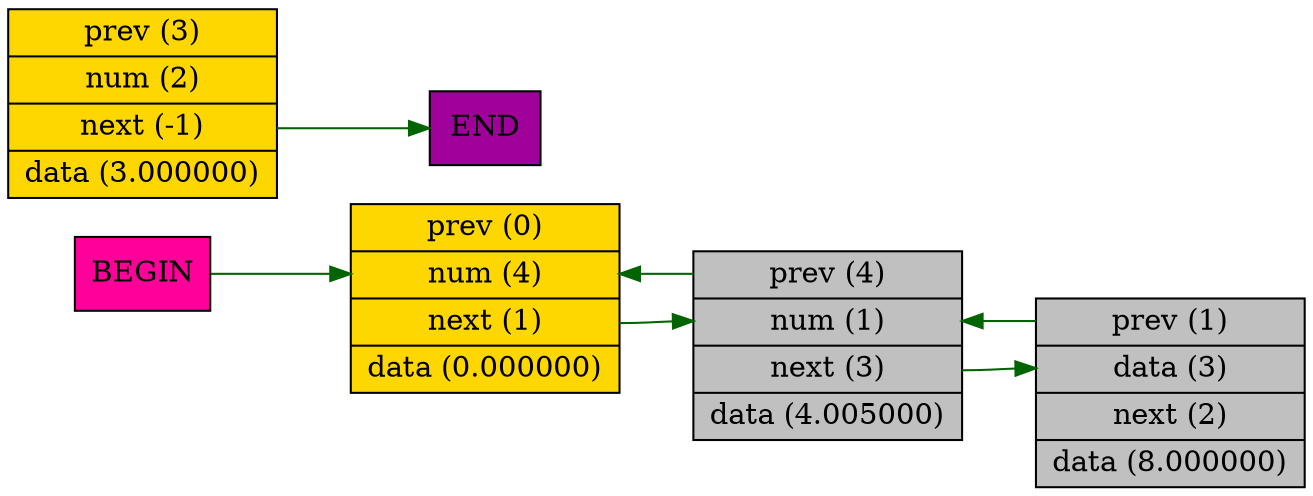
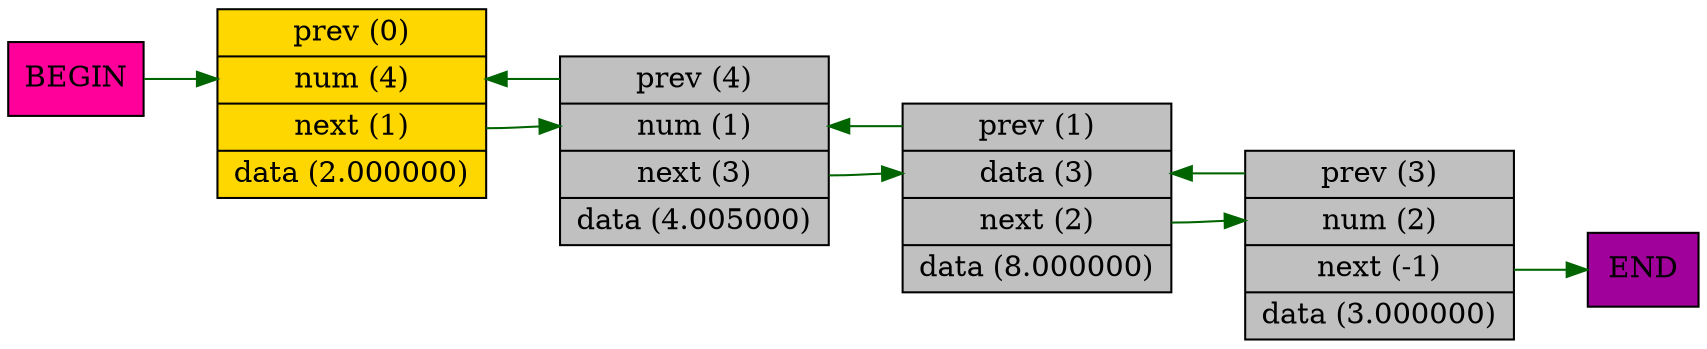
node "prev (3)": fillcolor gold -> grey
edge "prev (3)" -> "prev (1)": added
edge "prev (1)" -> "prev (3)": added
node "prev (0)": text "data (0.000000)" -> "data (2.000000)"
